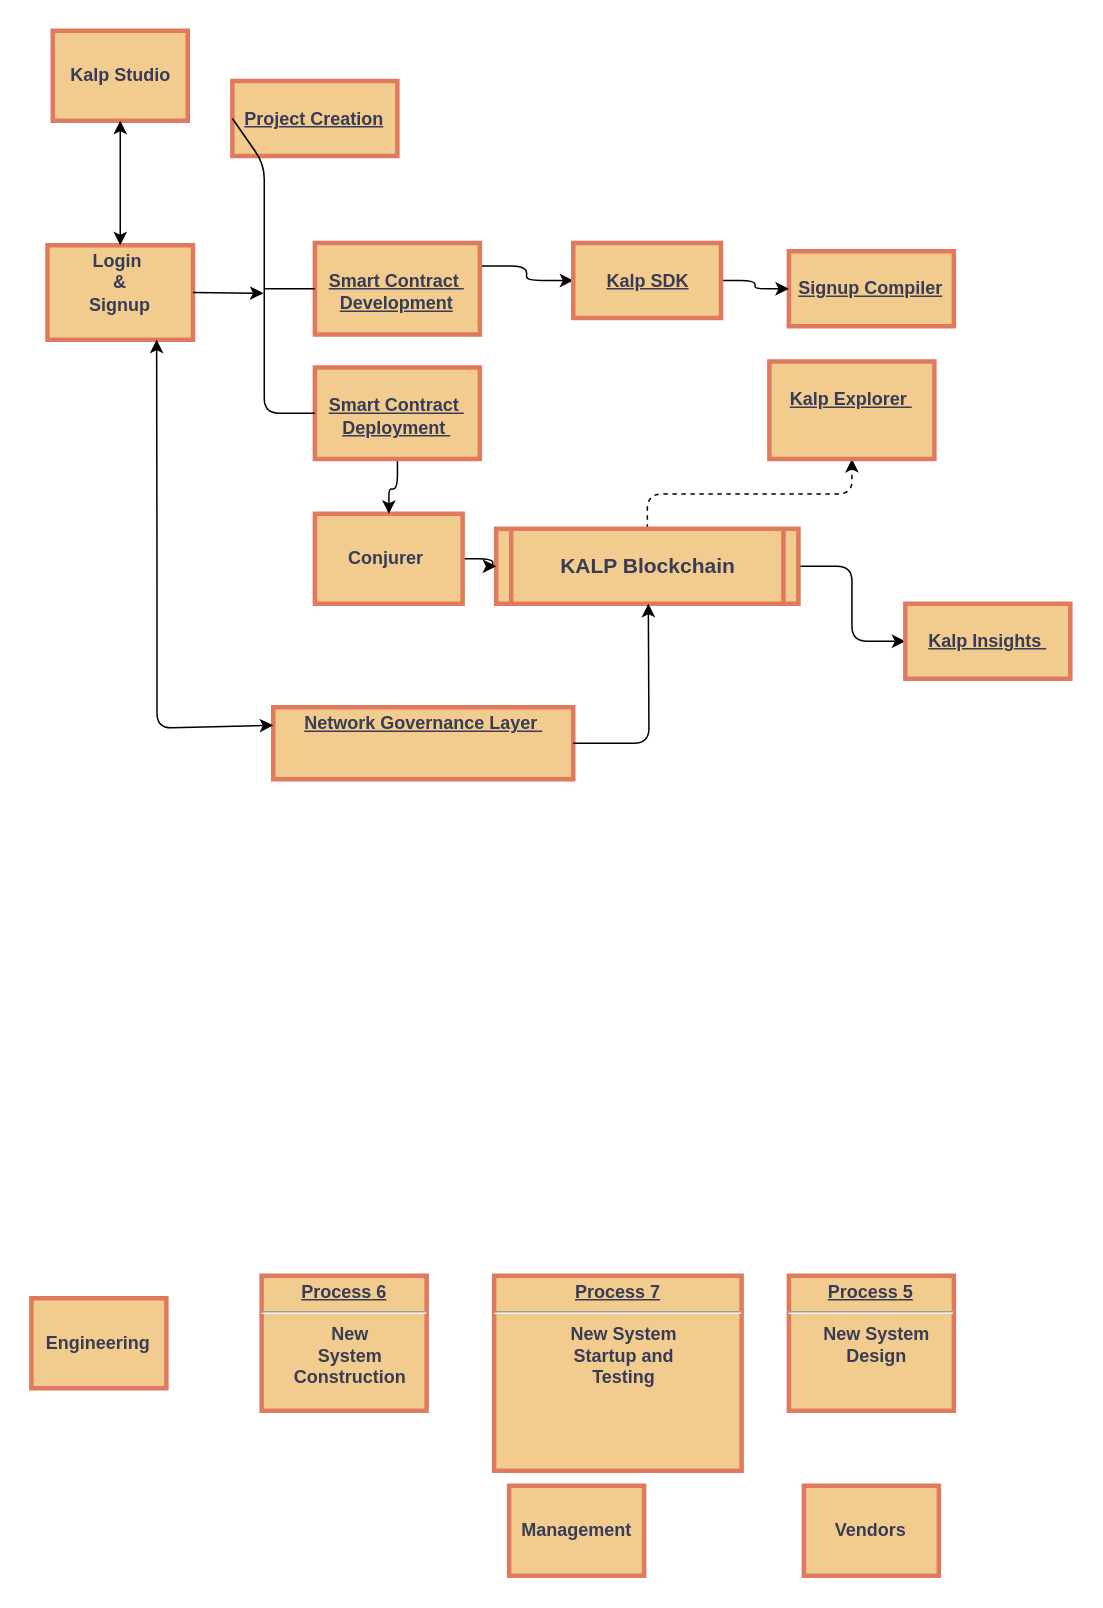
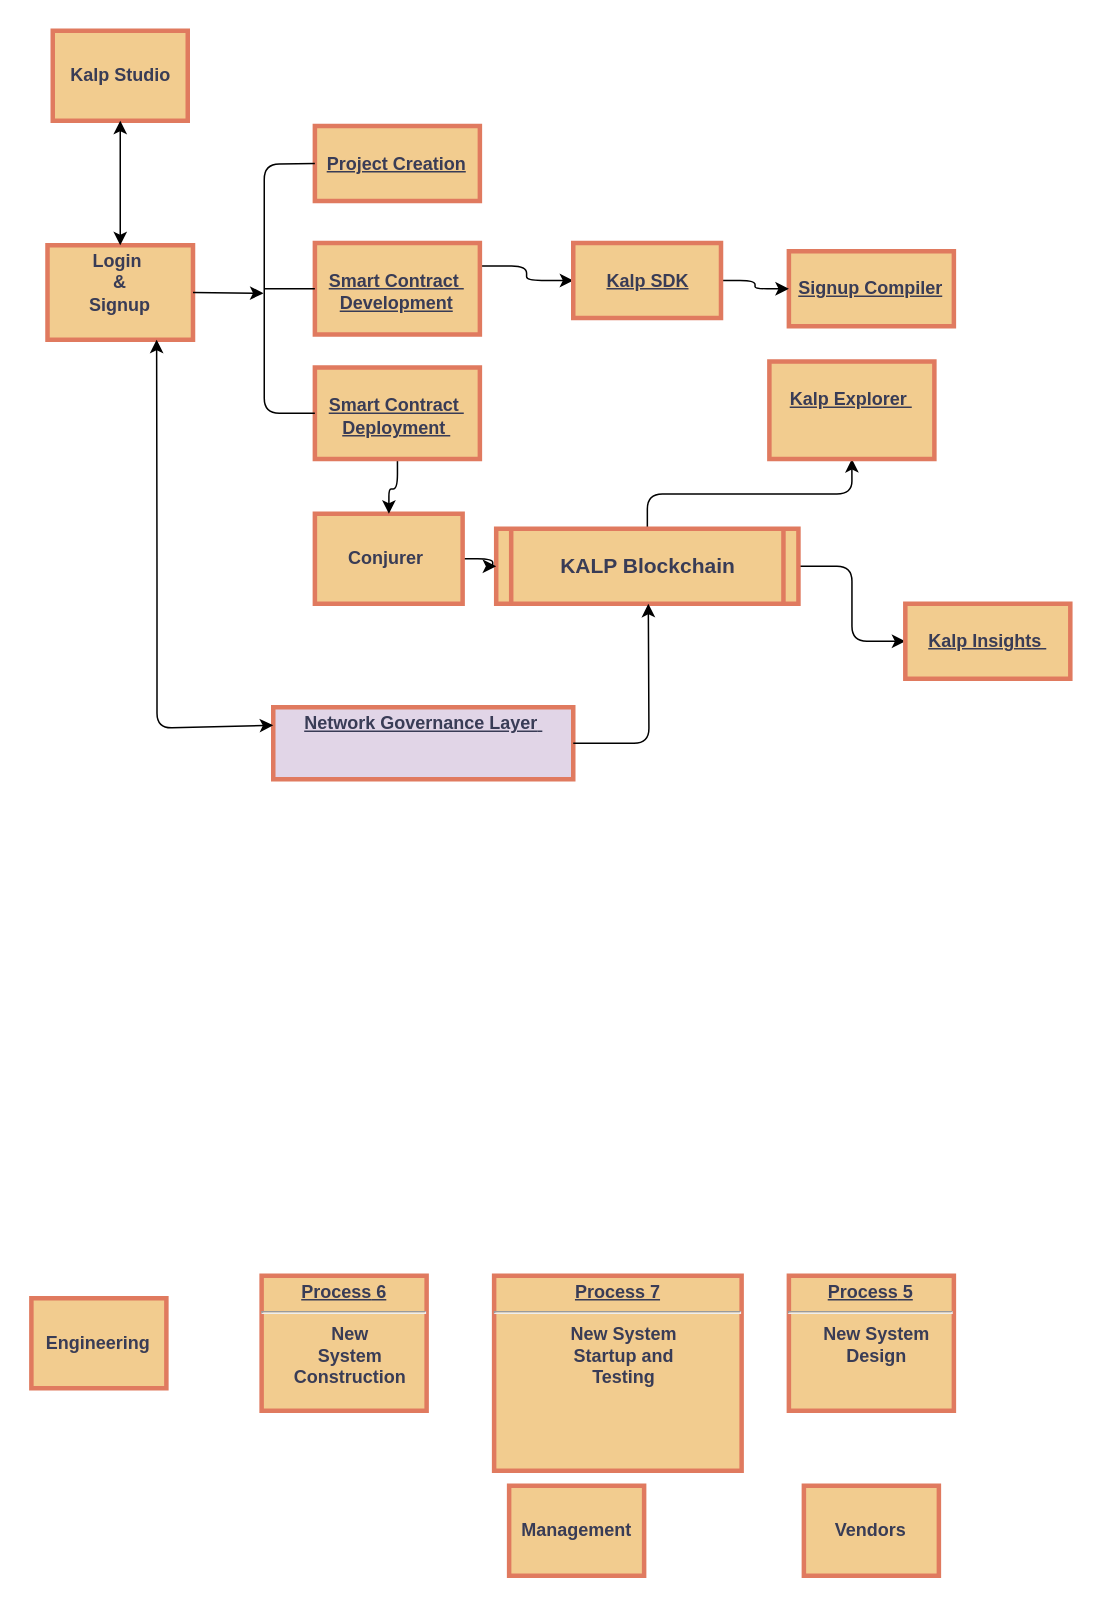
node "Project Creation": moved (315, 119) -> (397, 164)
edge "KALP Blockchain" -> "Kalp Explorer": style dashed -> solid
node "Network Governance Layer": fillcolor #f2cc8f -> #e1d5e7
